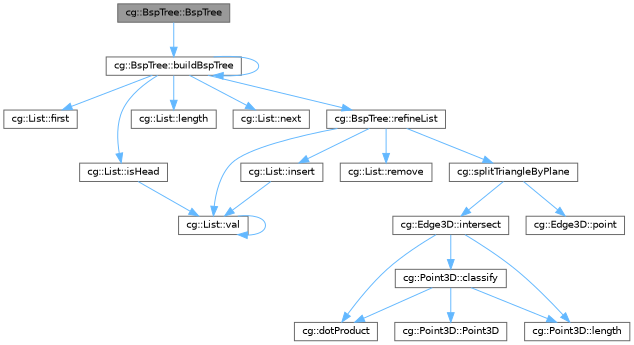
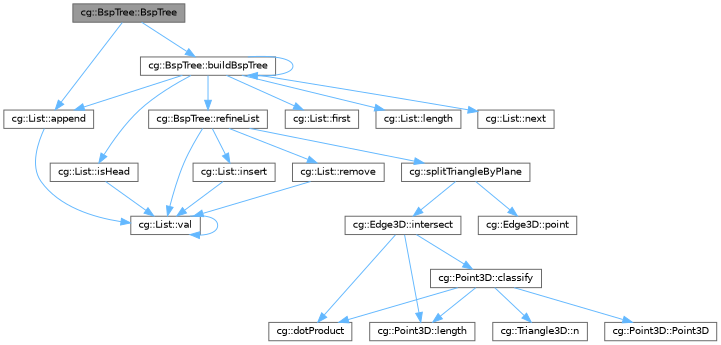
node "cg::List::append": added
edge "cg::List::remove" -> "cg::List::val": added
node "cg::Triangle3D::n": added
